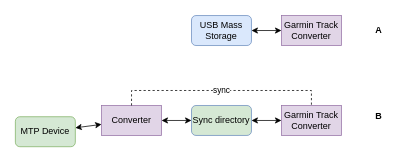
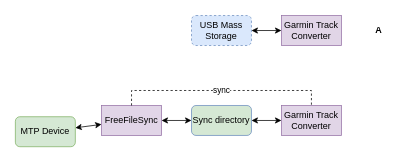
node "USB Mass Storage": style solid -> dashed
node "B": removed
node "Converter": label "Converter" -> "FreeFileSync"
